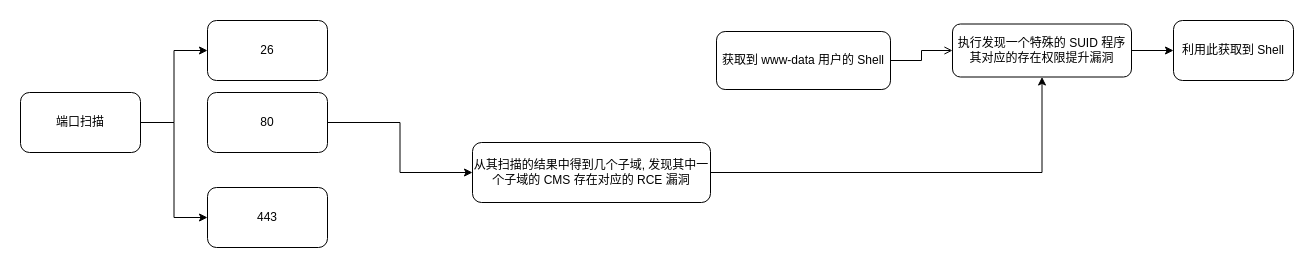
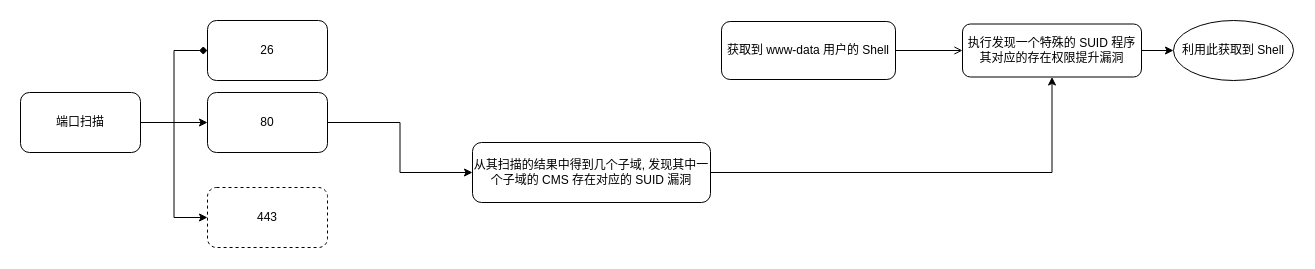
edge "端口扫描" -> "26": arrowhead classic -> diamond
node "执行发现一个特殊的 SUID 程序其对应的存在权限提升漏洞": moved (1042, 51) -> (1052, 51)
node "利用此获取到 Shell": shape rounded rectangle -> ellipse
node "获取到 www-data 用户的 Shell": moved (804, 61) -> (809, 51)
edge "端口扫描" -> "80": added
node "从其扫描的结果中得到几个子域, 发现其中一个子域的 CMS 存在对应的 RCE 漏洞": label "从其扫描的结果中得到几个子域, 发现其中一个子域的 CMS 存在对应的 RCE 漏洞" -> "从其扫描的结果中得到几个子域, 发现其中一个子域的 CMS 存在对应的 SUID 漏洞"
node "443": style solid -> dashed
